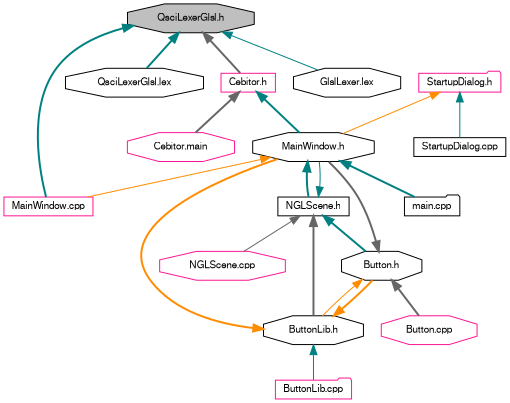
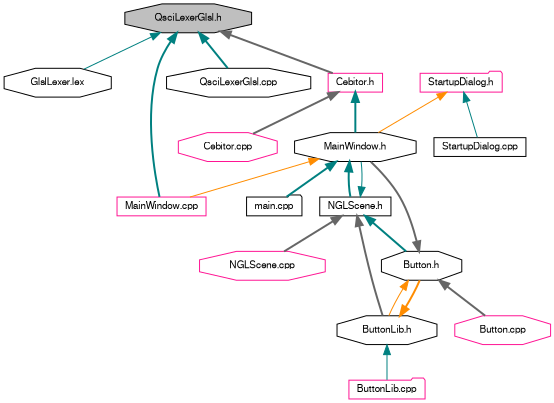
node "QsciLexerGlsl.lex": label "QsciLexerGlsl.lex" -> "QsciLexerGlsl.cpp"
node "Cebitor.main": label "Cebitor.main" -> "Cebitor.cpp"
edge "NGLScene.cpp" -> "NGLScene.h": style solid -> bold
edge "MainWindow.h" -> "ButtonLib.h": removed
